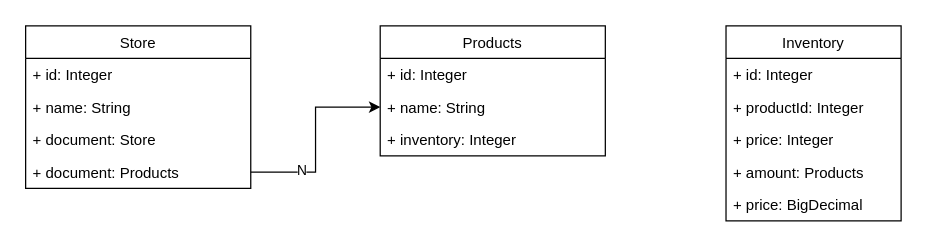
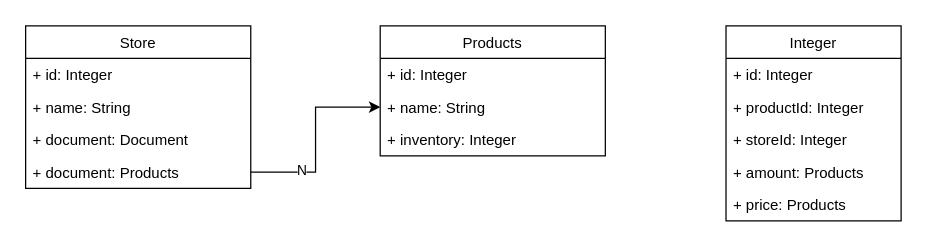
node "Inventory": label "Inventory" -> "Integer"
node "+ document: Store": label "+ document: Store" -> "+ document: Document"
node "+ price: Integer": label "+ price: Integer" -> "+ storeId: Integer"
node "+ price: BigDecimal": label "+ price: BigDecimal" -> "+ price: Products"
